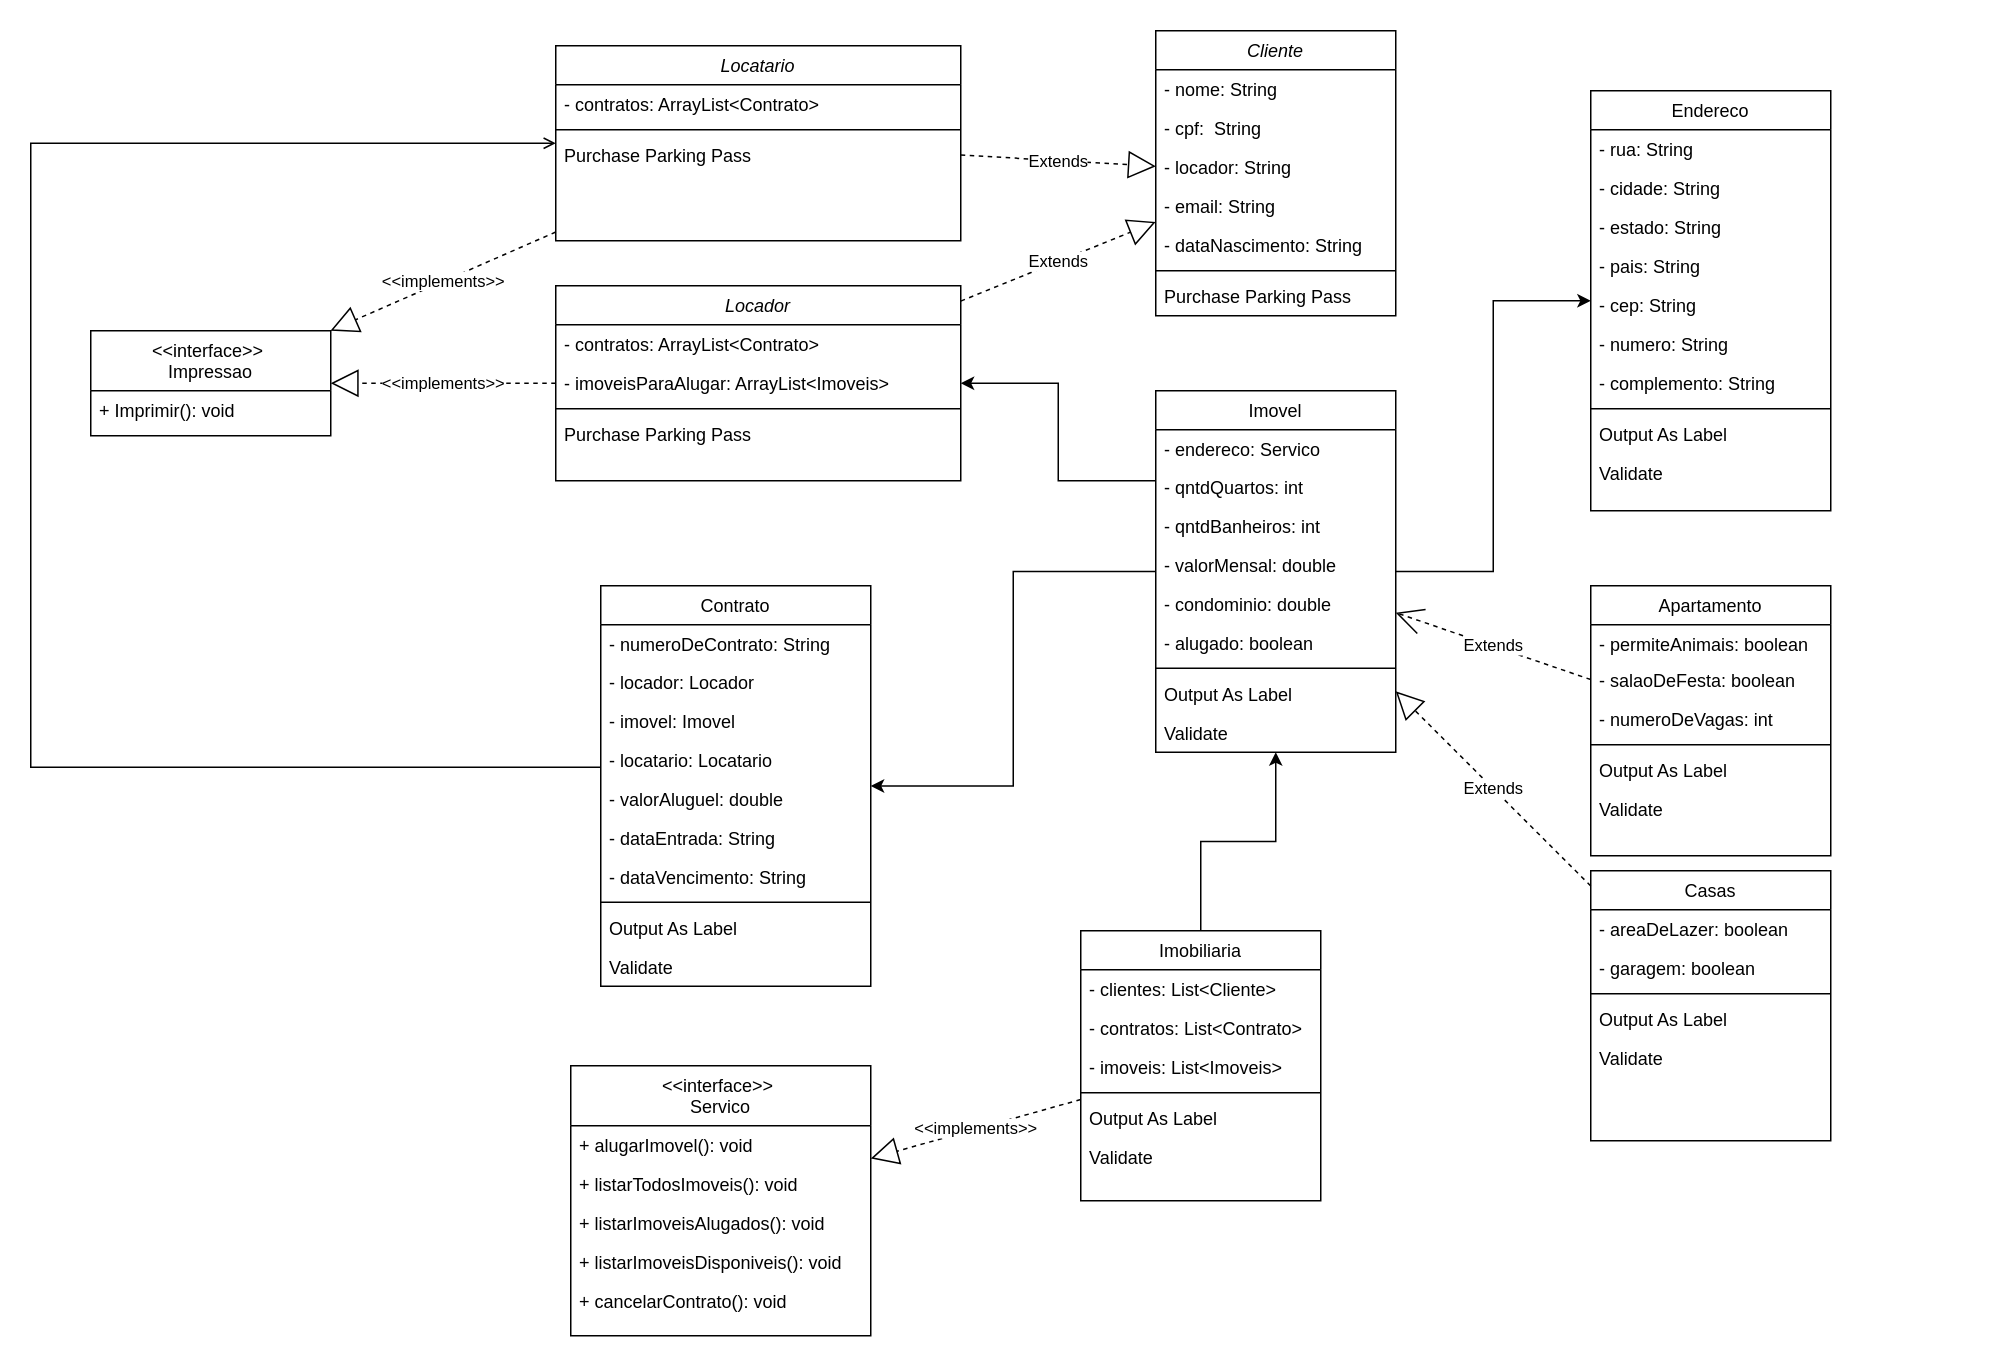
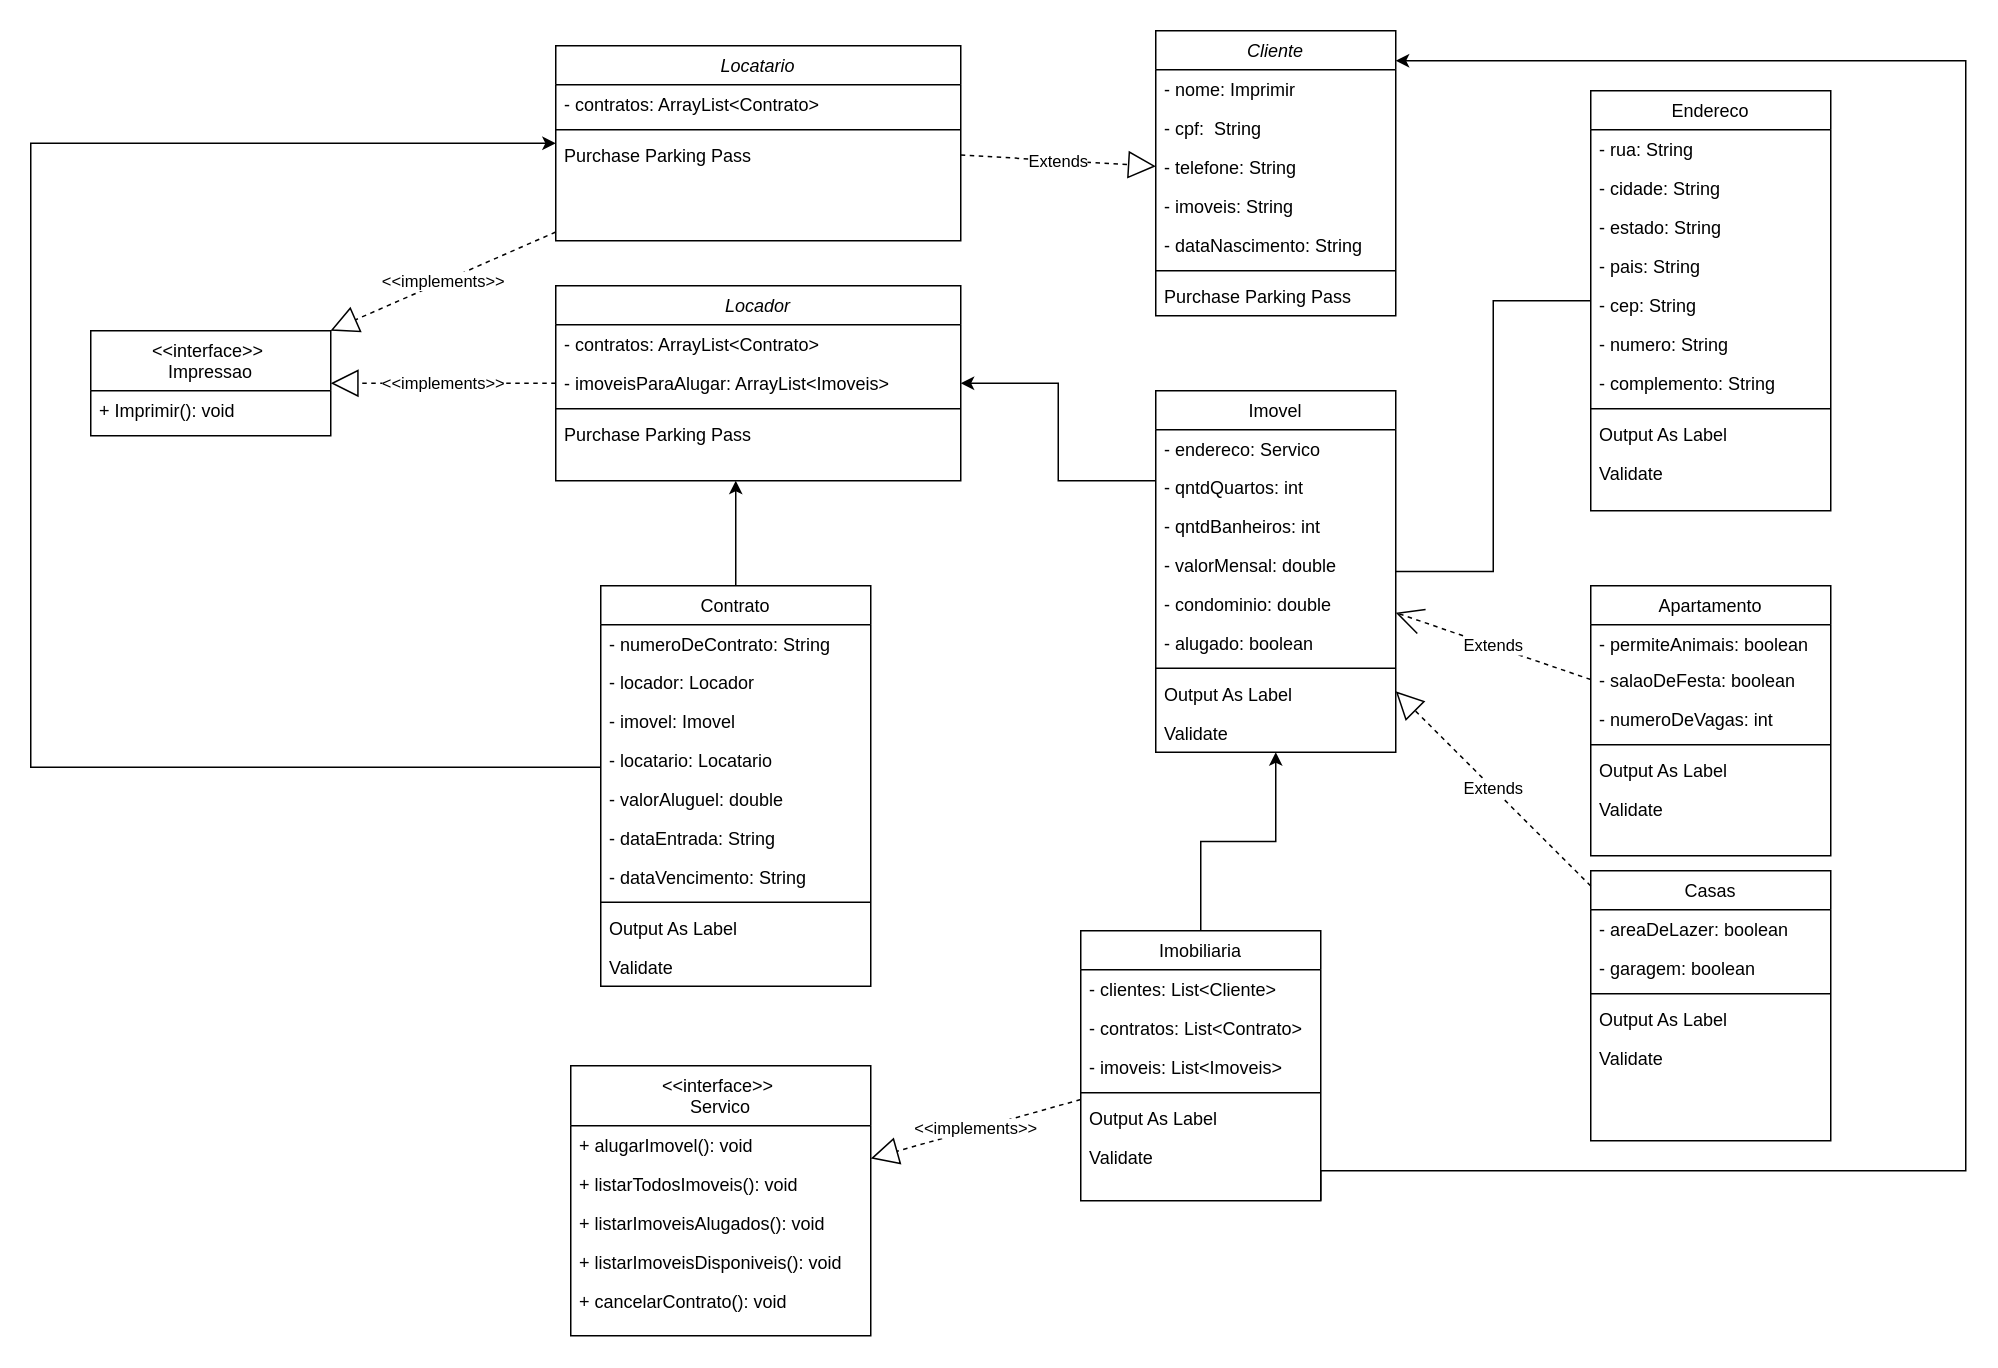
node "- nome: String": label "- nome: String" -> "- nome: Imprimir"
edge "Contrato" -> "Locatario": arrowhead open -> classic
node "- locador: String": label "- locador: String" -> "- telefone: String"
node "- email: String": label "- email: String" -> "- imoveis: String"
edge "Locador" -> "Cliente": removed, label "Extends"
edge "Imovel" -> "Endereco": arrowhead classic -> none
edge "Contrato" -> "Locador": added
edge "Imobiliaria" -> "Cliente": added
edge "Imovel" -> "Contrato": removed
